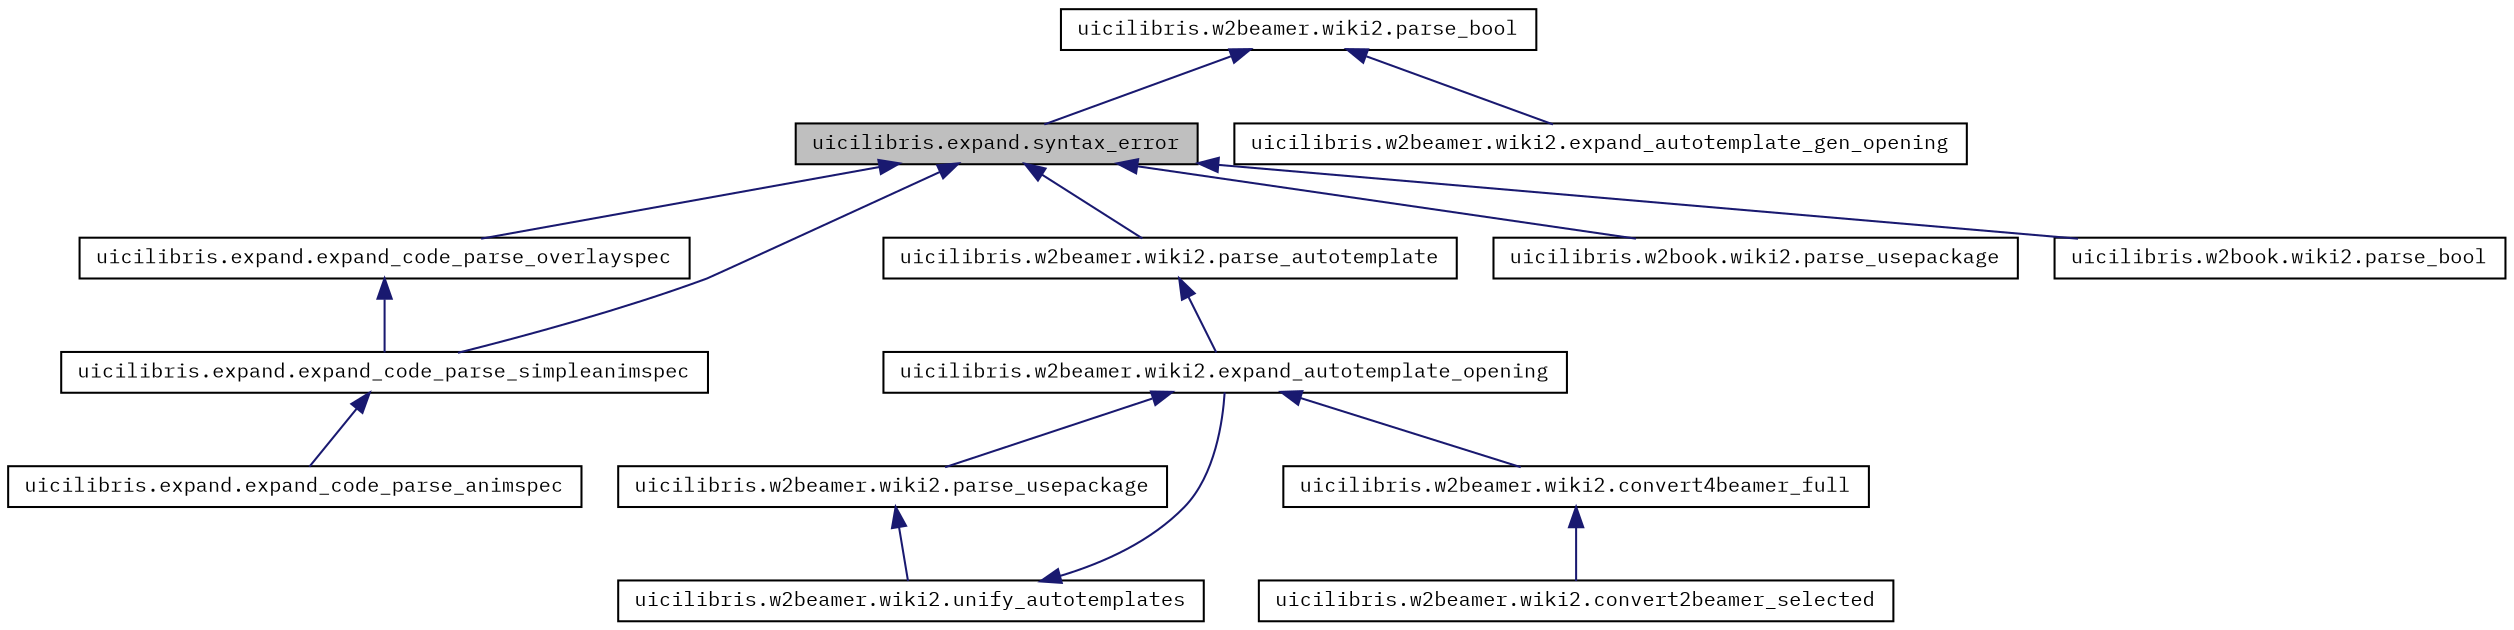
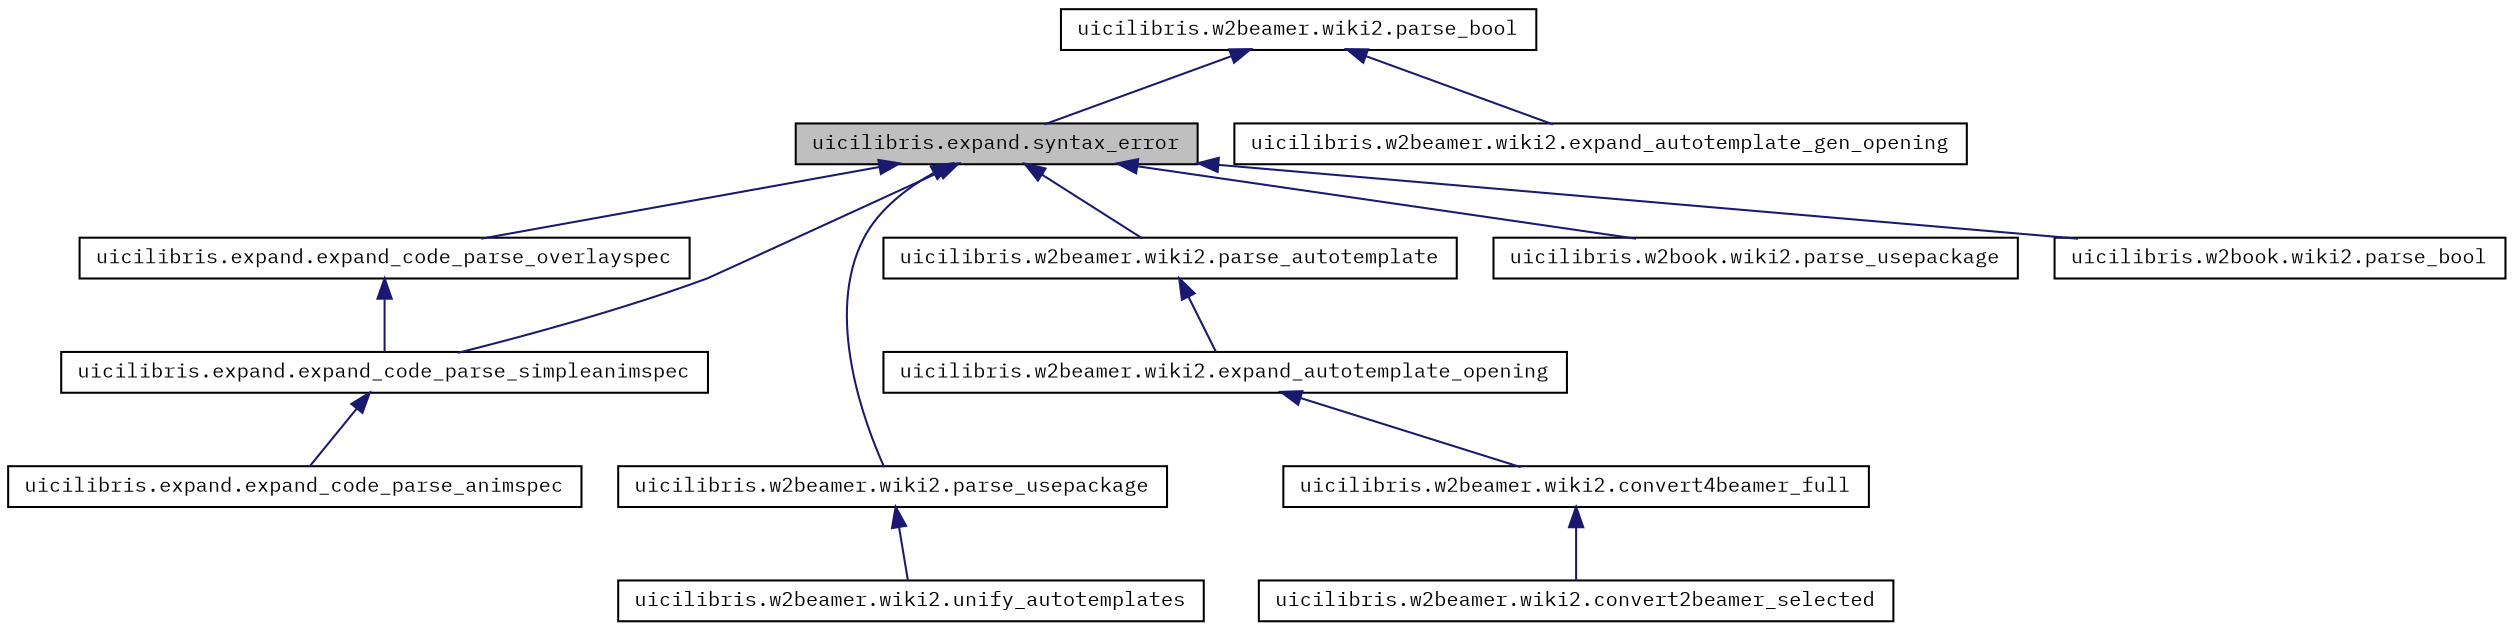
edge "uicilibris.w2beamer.wiki2.parse_usepackage" -> "uicilibris.w2beamer.wiki2.expand_autotemplate_opening": now "uicilibris.w2beamer.wiki2.parse_usepackage" -> "uicilibris.expand.syntax_error"
edge "uicilibris.w2beamer.wiki2.expand_autotemplate_opening" -> "uicilibris.w2beamer.wiki2.unify_autotemplates": removed
